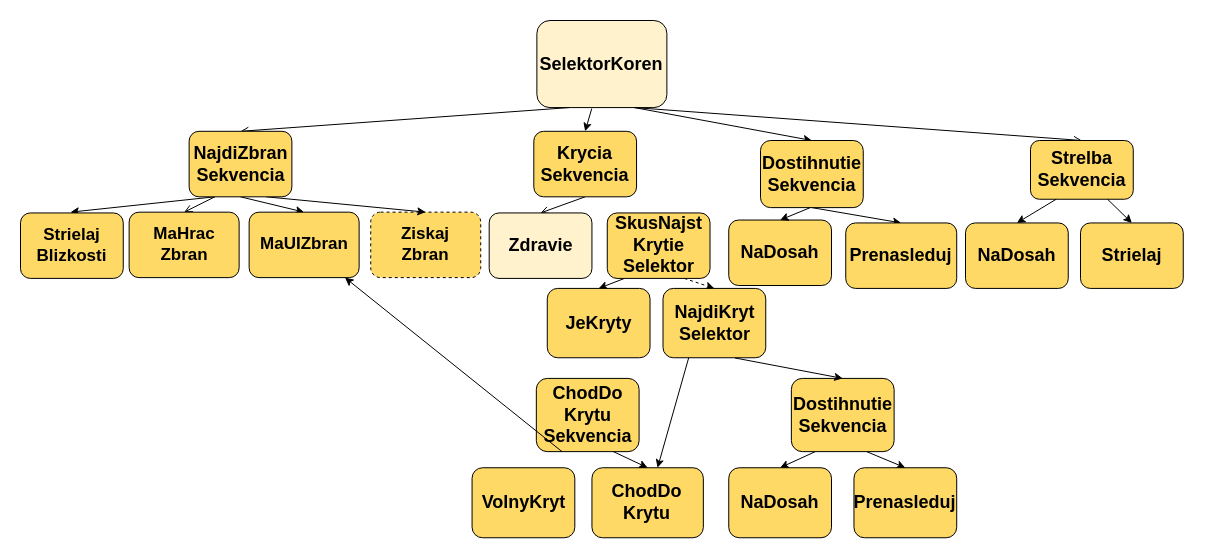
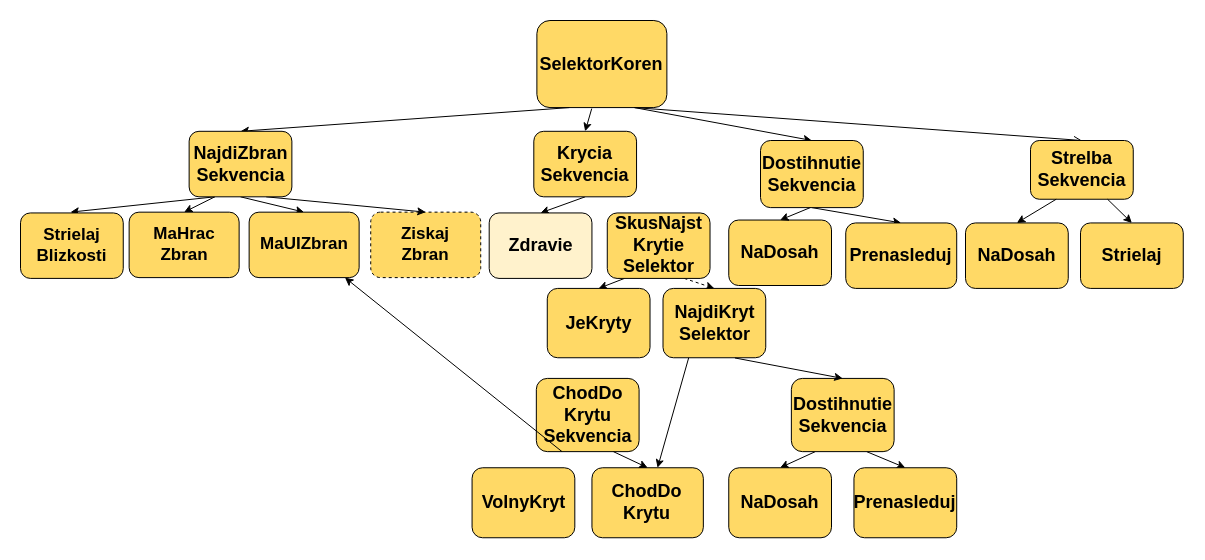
node "SelektorKoren": fillcolor #fff2cc -> #ffd966
edge "SelektorKoren" -> "NajdiZbran Sekvencia": arrowhead open -> classic
edge "NajdiZbran Sekvencia" -> "MaHracZbran": arrowhead open -> classic
edge "KryciaSekvencia" -> "Zdravie": arrowhead open -> classic
